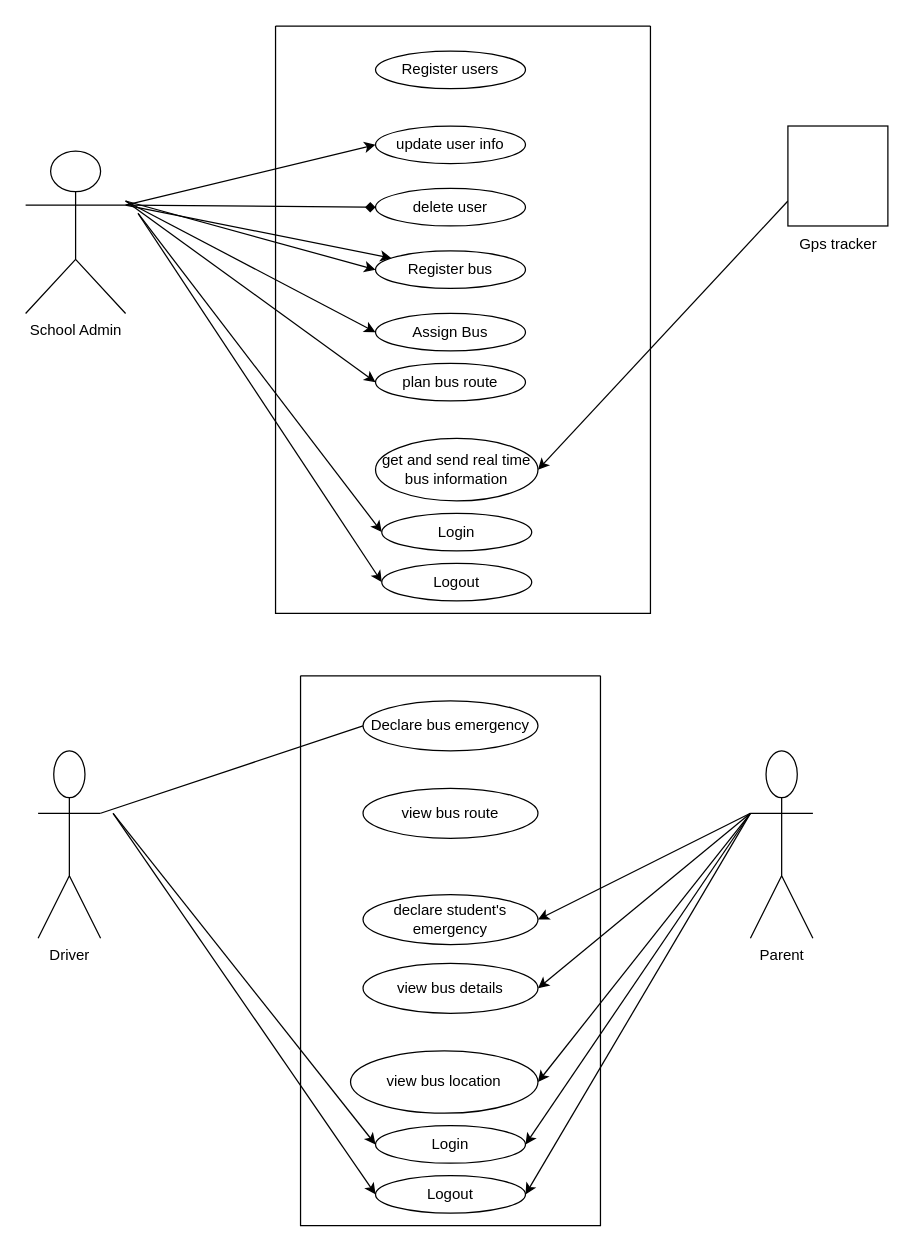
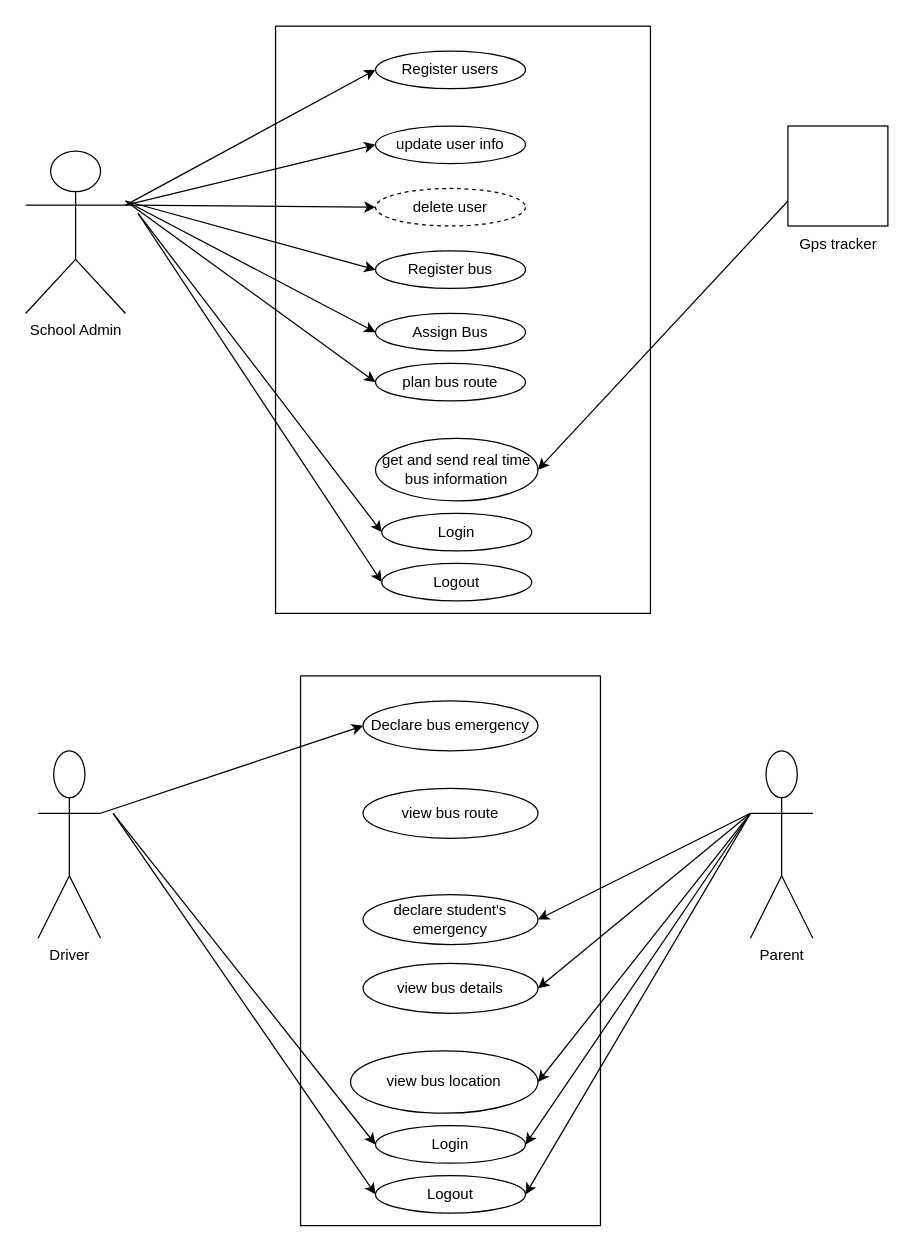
edge "School Admin" -> "delete user": arrowhead diamond -> classic
node "delete user": style solid -> dashed
edge "School Admin" -> "Register bus": now "School Admin" -> "Register users"
edge "Declare bus emergency" -- "Driver": arrowhead none -> classic
